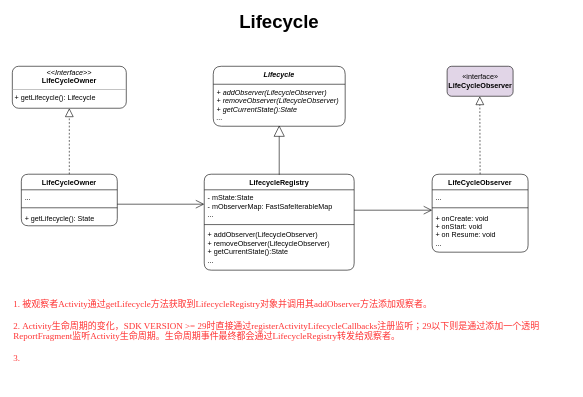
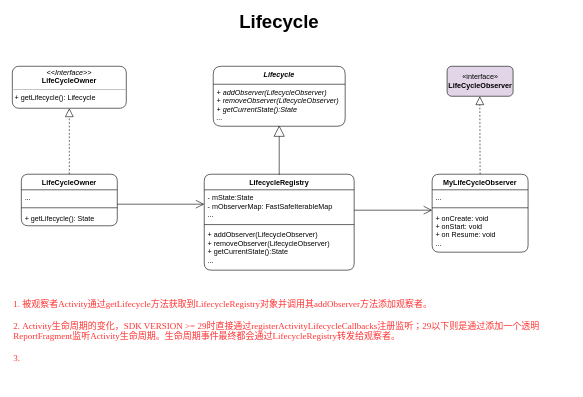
node "LifeCycleObserver": label "LifeCycleObserver" -> "MyLifeCycleObserver"
